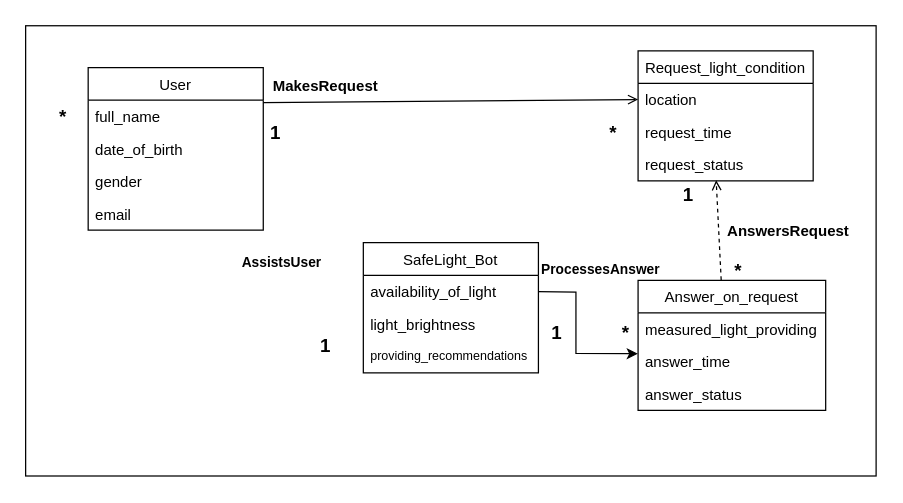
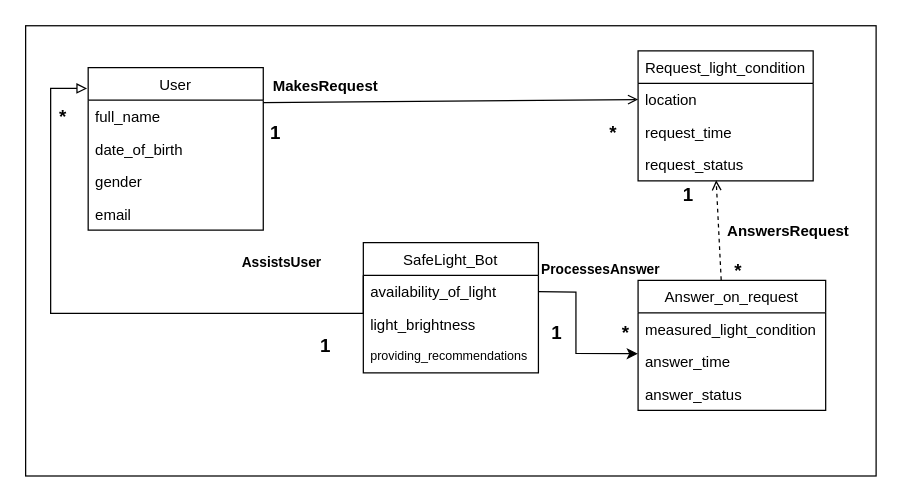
edge "SafeLight_Bot" -> "User": added
node "measured_light_providing": label "measured_light_providing" -> "measured_light_condition"
